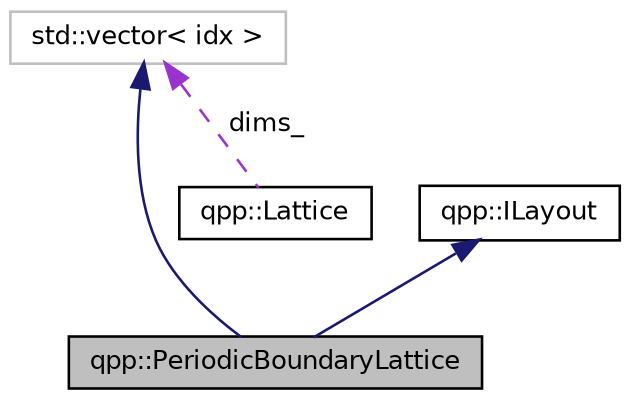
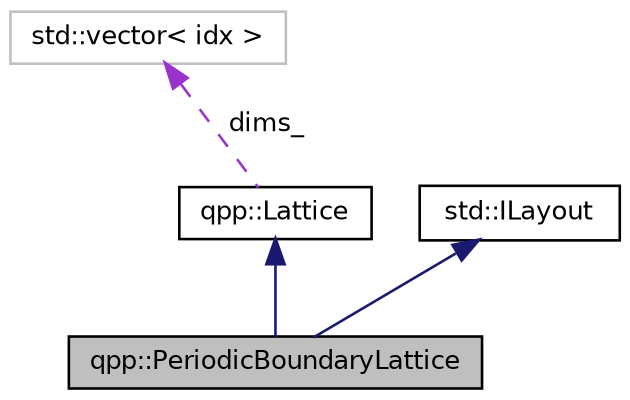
node "qpp::ILayout": label "qpp::ILayout" -> "std::ILayout"
edge "qpp::PeriodicBoundaryLattice" -> "std::vector< idx >": now "qpp::PeriodicBoundaryLattice" -> "qpp::Lattice"
